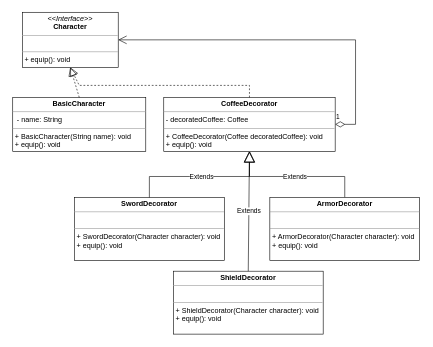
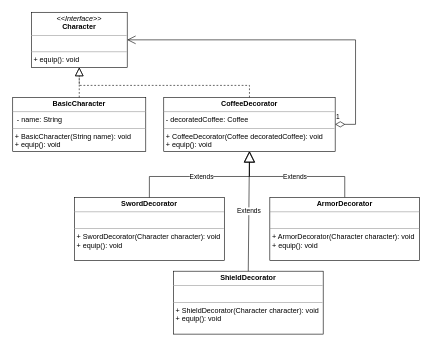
node "<<Interface>> Character + equip(): void": moved (70, 40) -> (79, 40)
